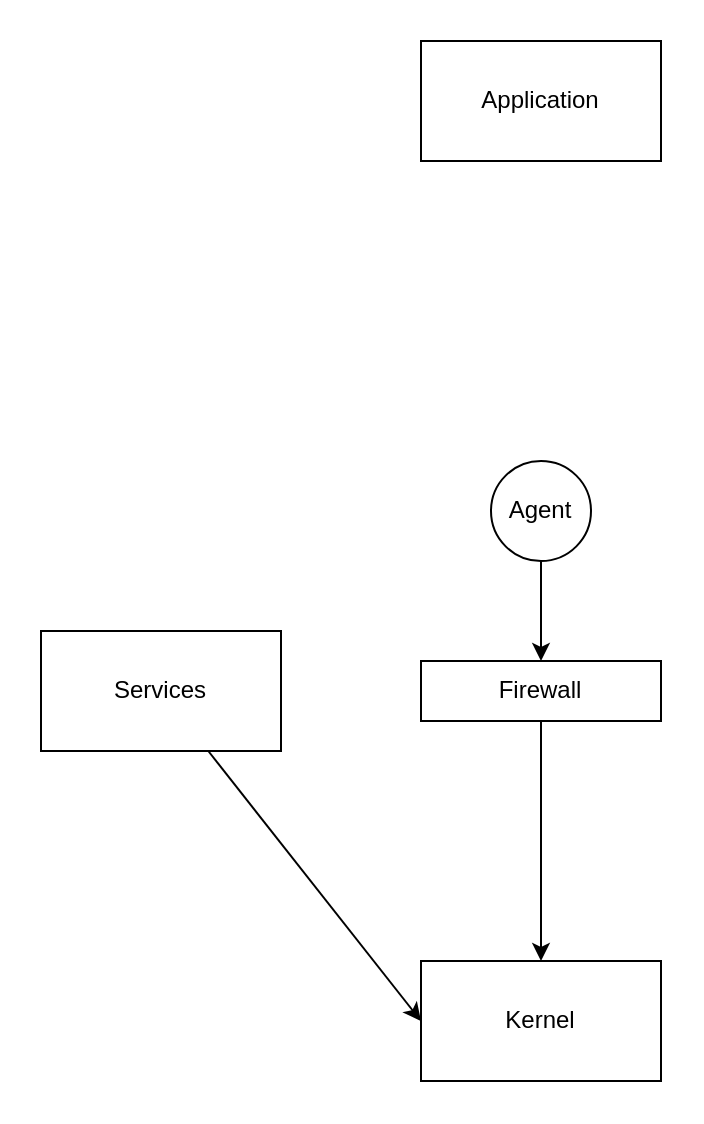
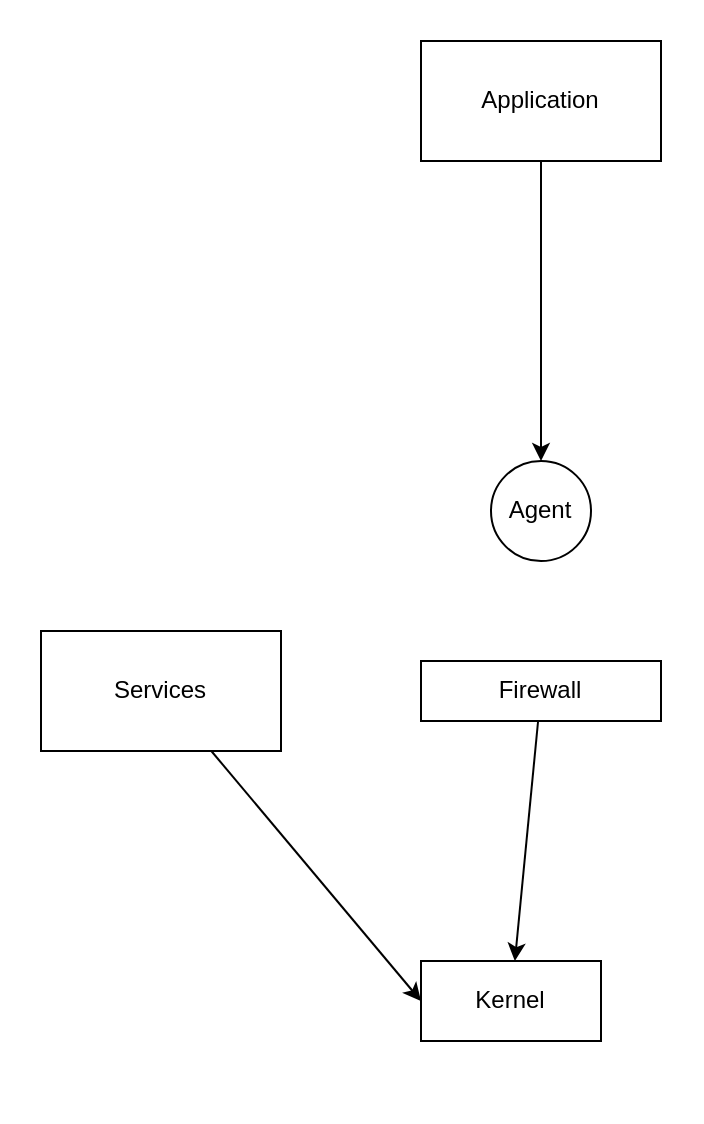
edge "Application" -> "Agent": added
edge "Agent" -> "Firewall": removed
node "Kernel": size 240x120 -> 180x80
